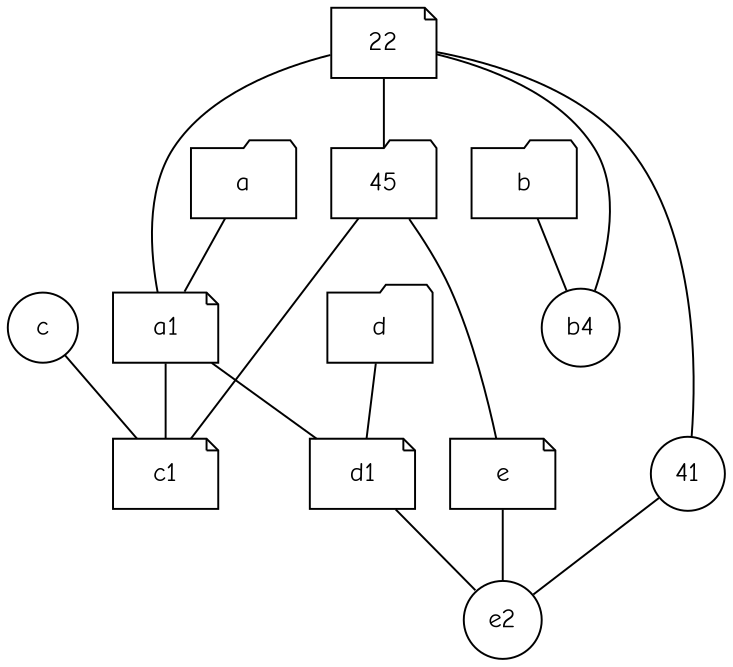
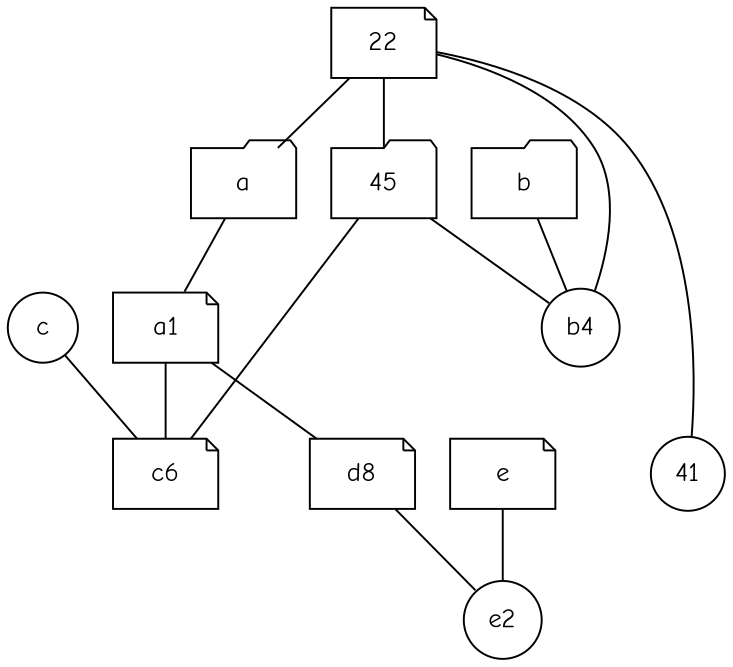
edge "22" -- "a1": now "22" -- "a"
edge "45" -- "e": now "45" -- "b4"
node "d": removed
node "c1": label "c1" -> "c6"
node "d1": label "d1" -> "d8"
edge "41" -- "e2": removed
